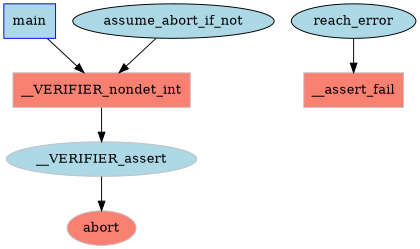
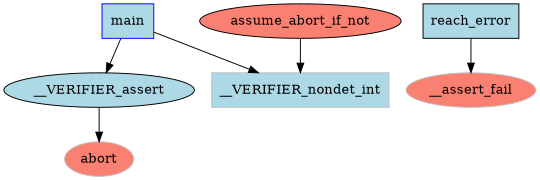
node "assume_abort_if_not": fillcolor lightblue -> salmon
node "reach_error": shape ellipse -> box
node "__VERIFIER_nondet_int": fillcolor salmon -> lightblue
node "__assert_fail": shape box -> ellipse
edge "__VERIFIER_nondet_int" -> "__VERIFIER_assert": now "main" -> "__VERIFIER_assert"
node "__VERIFIER_assert": color grey -> black
